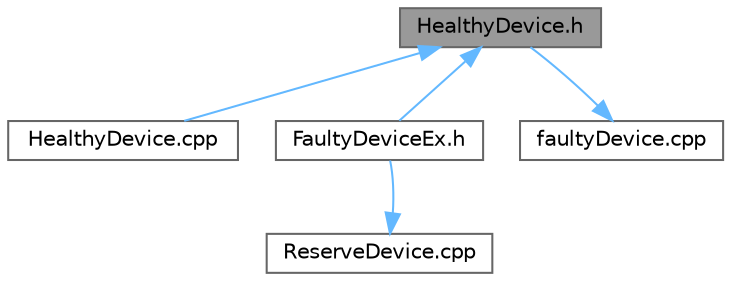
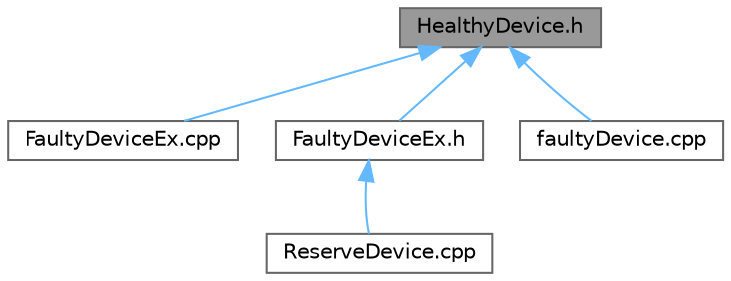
edge "HealthyDevice.h" -> "faultyDevice.cpp": reversed
node "HealthyDevice.cpp": label "HealthyDevice.cpp" -> "FaultyDeviceEx.cpp"
edge "FaultyDeviceEx.h" -> "ReserveDevice.cpp": reversed
